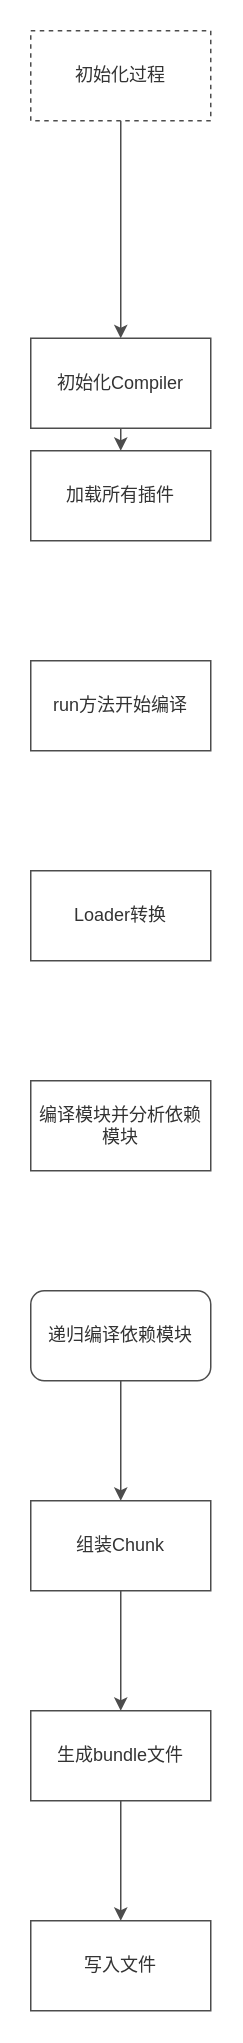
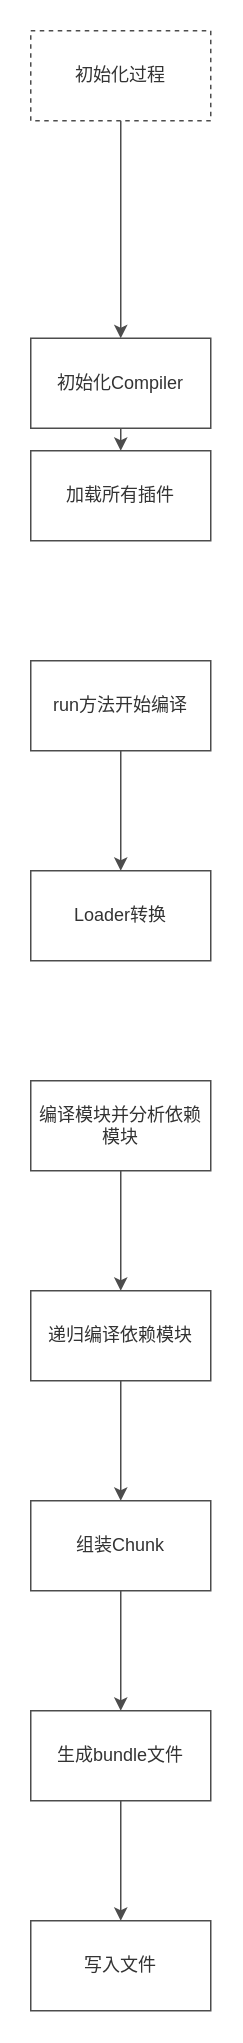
edge "run方法开始编译" -> "Loader转换": added
edge "编译模块并分析依赖模块" -> "递归编译依赖模块": added
node "递归编译依赖模块": shape rounded rectangle -> rectangle
